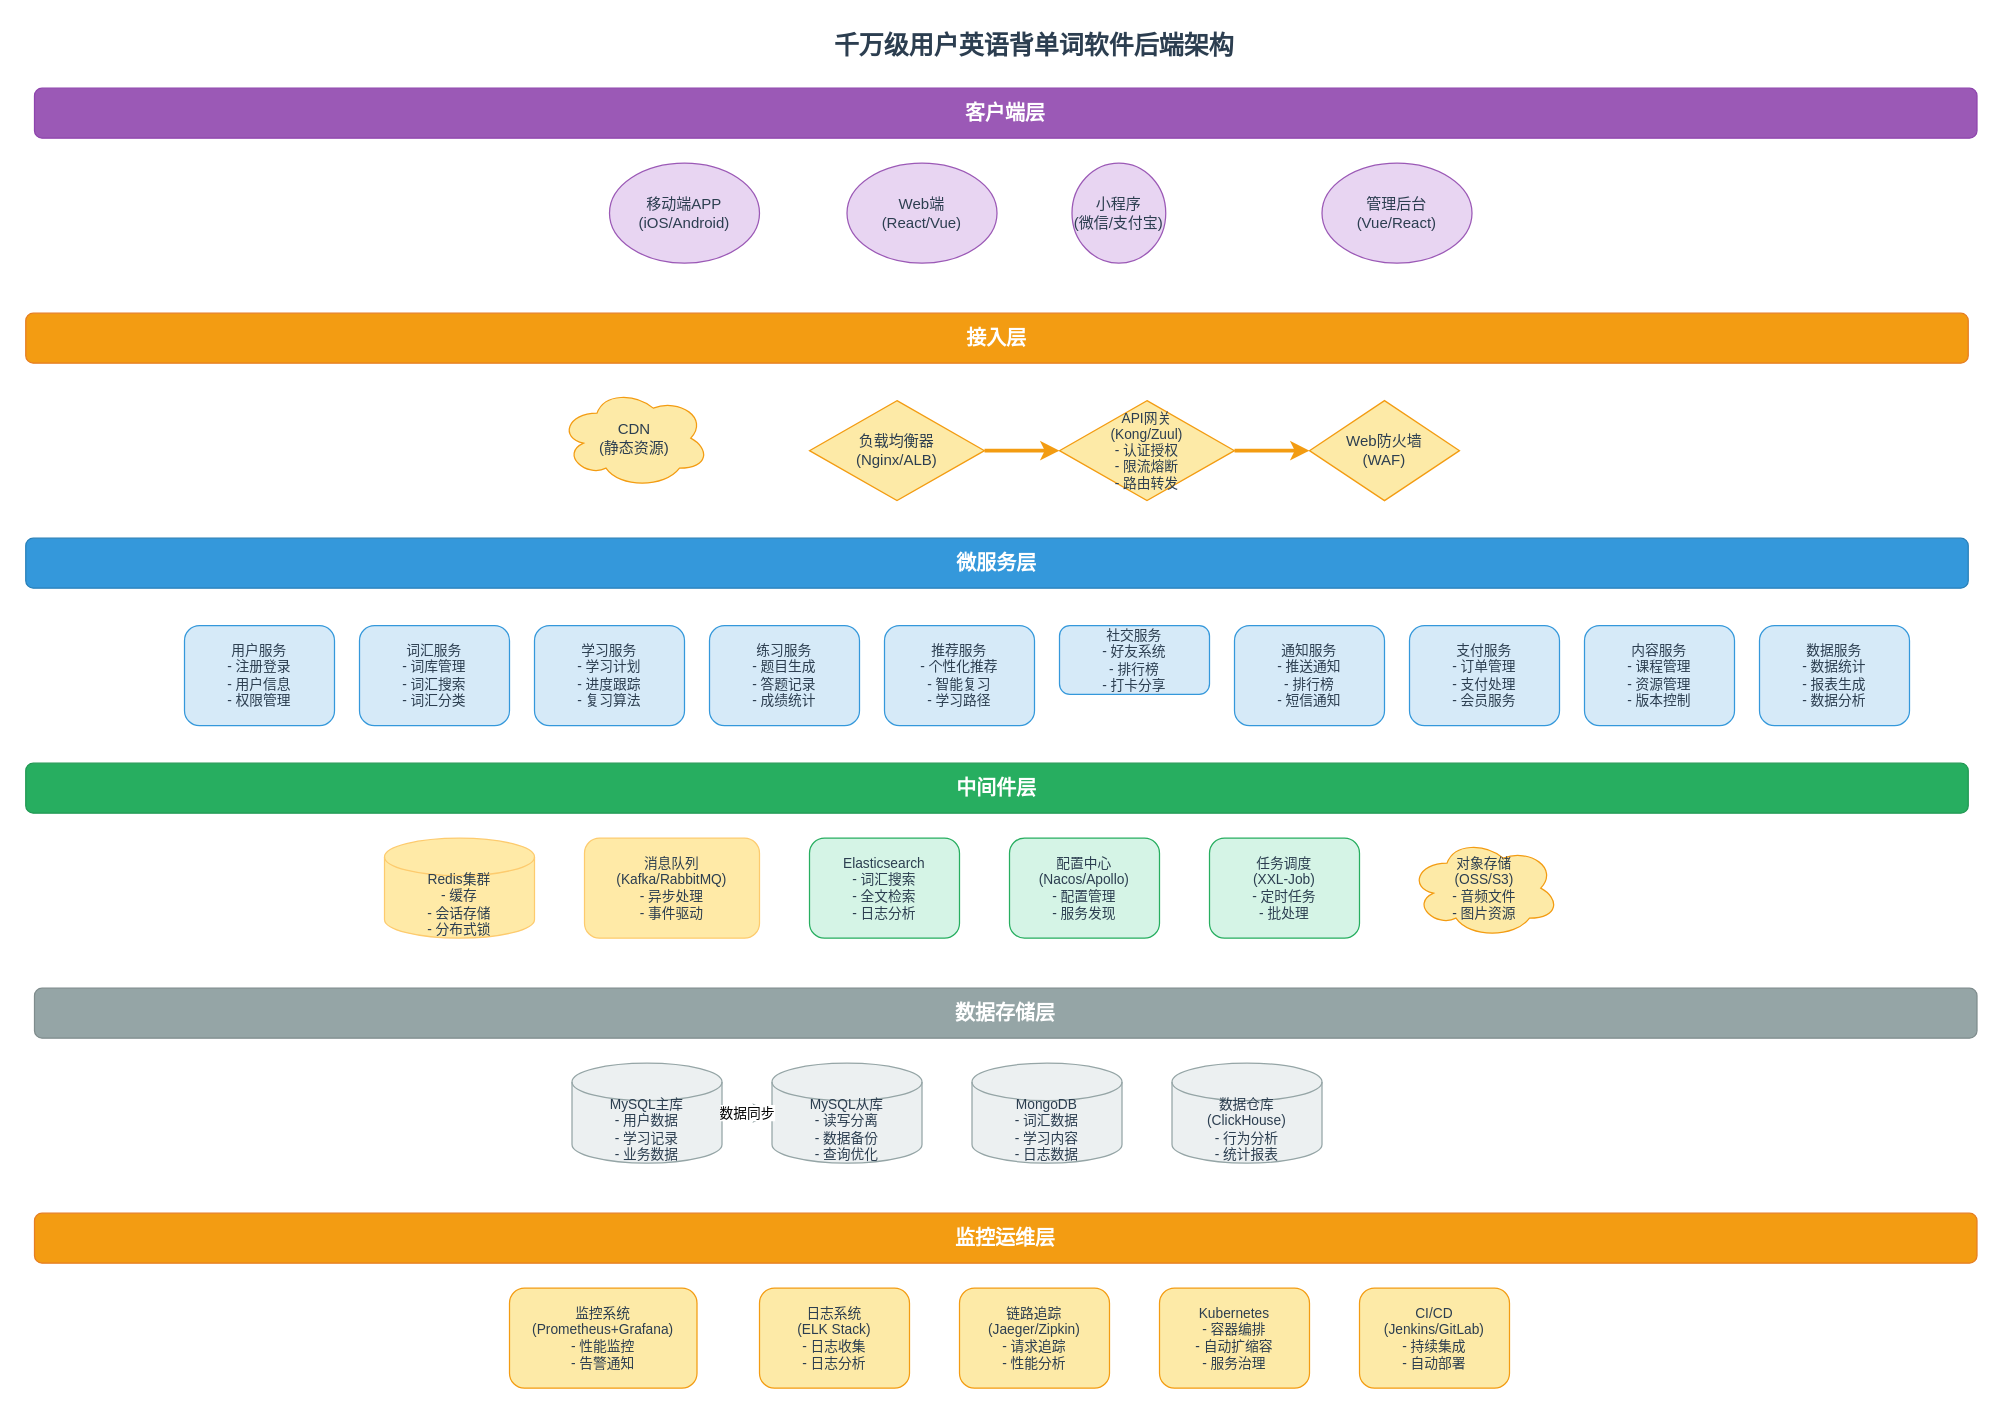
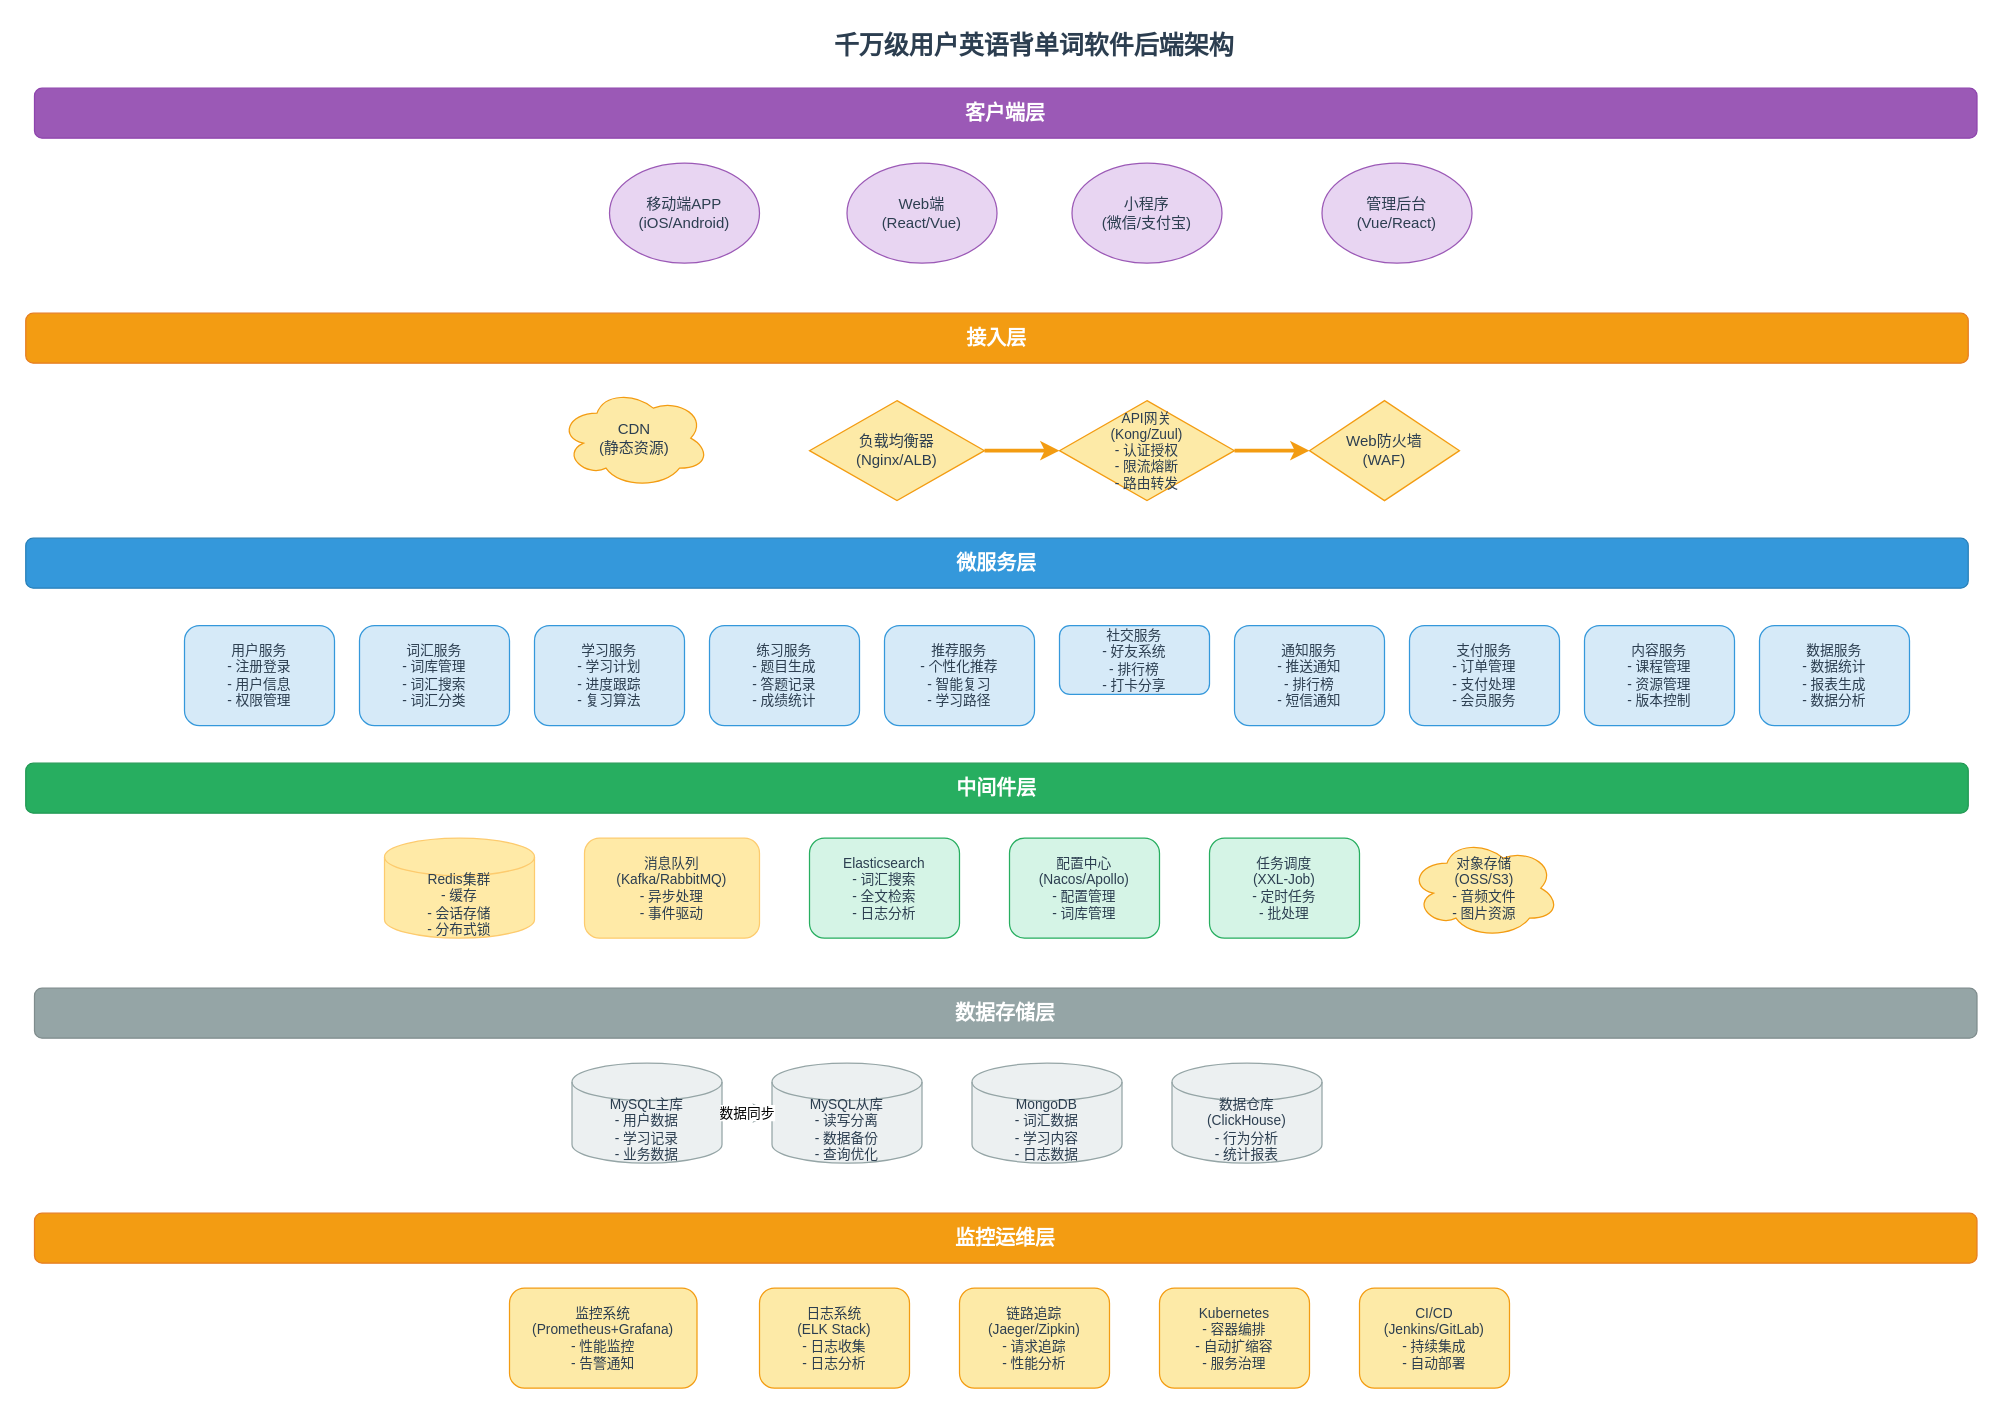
node "小程序 (微信/支付宝)": size 94x100 -> 150x100
node "配置中心 (Nacos/Apollo) - 配置管理 - 服务发现": label "配置中心 (Nacos/Apollo) - 配置管理 - 服务发现" -> "配置中心 (Nacos/Apollo) - 配置管理 - 词库管理"
